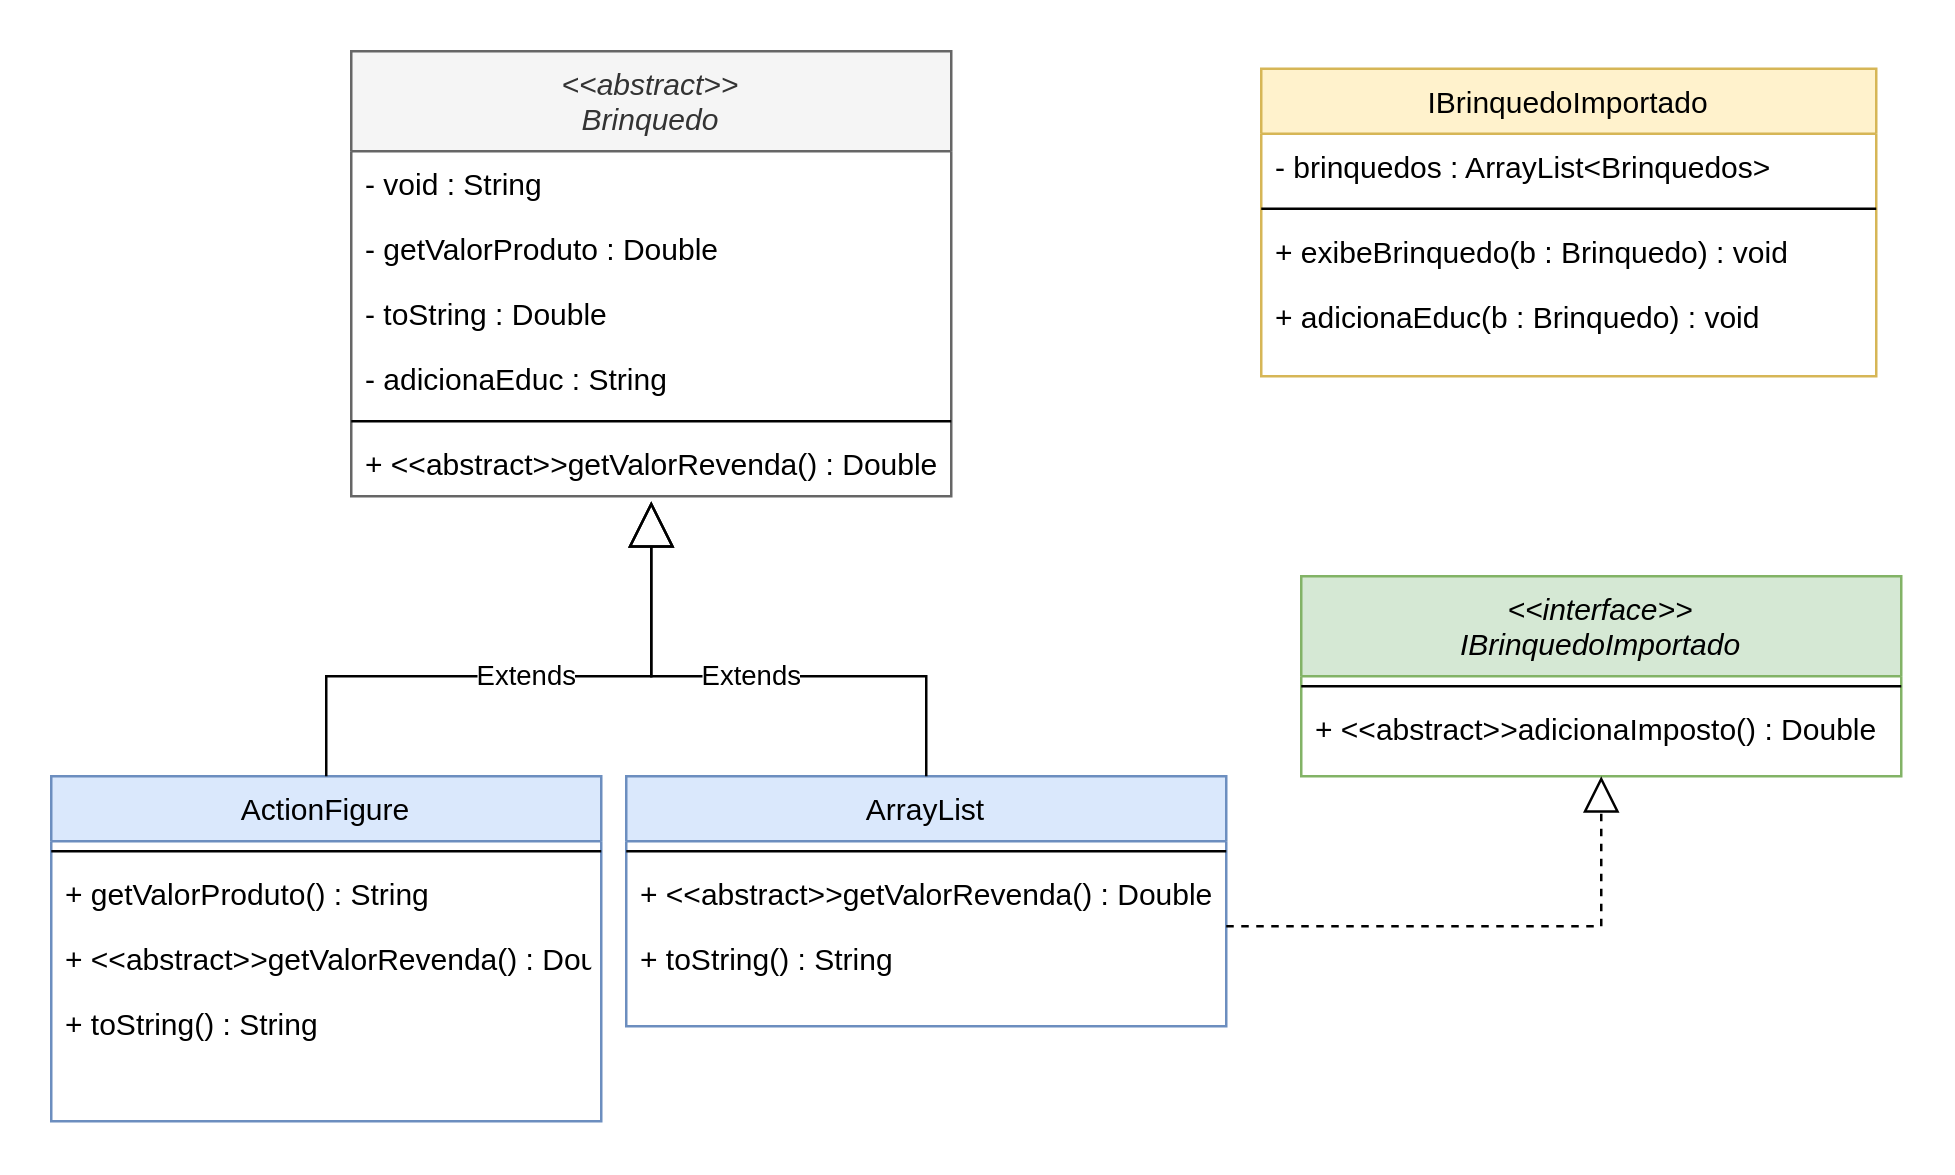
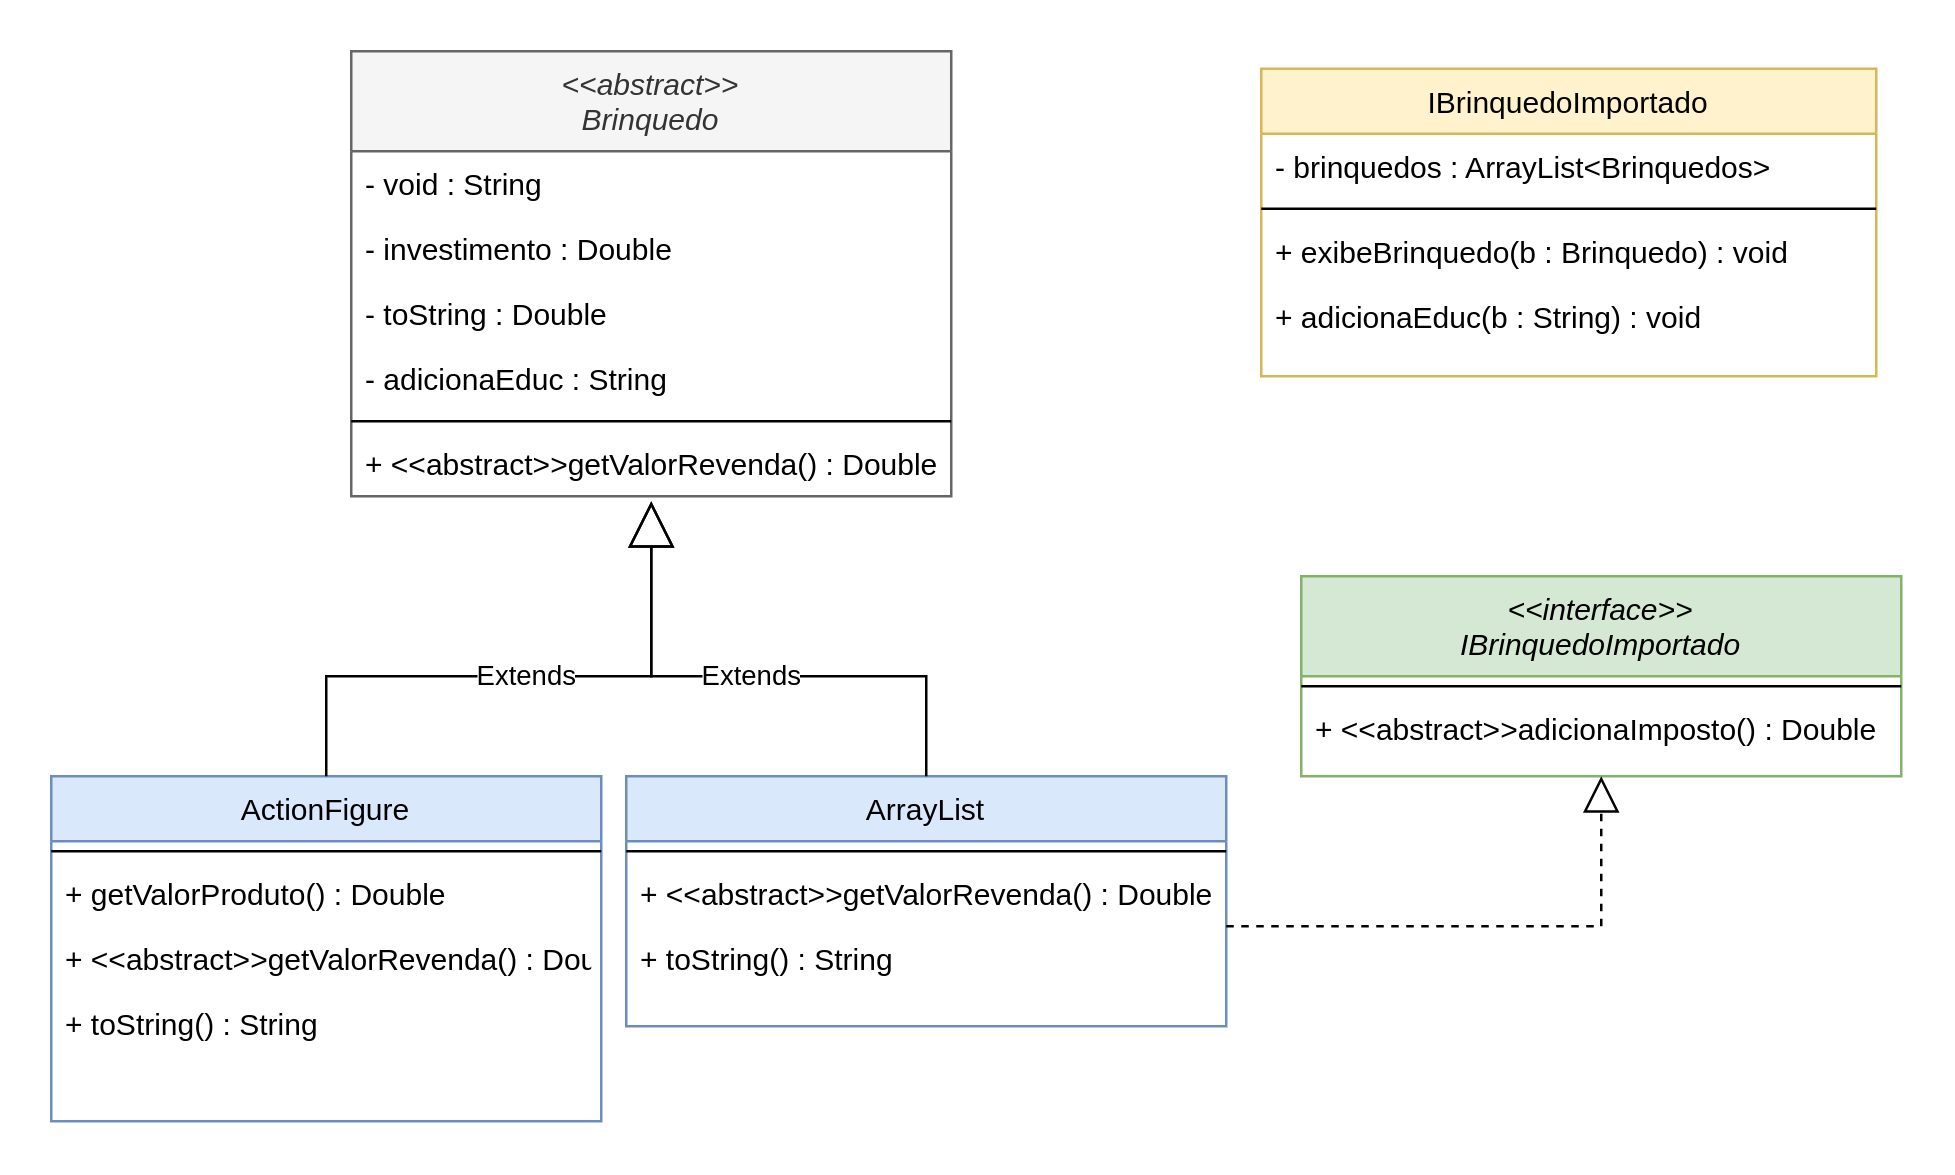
node "- getValorProduto : Double": label "- getValorProduto : Double" -> "- investimento : Double"
node "+ adicionaEduc(b : Brinquedo) : void": label "+ adicionaEduc(b : Brinquedo) : void" -> "+ adicionaEduc(b : String) : void"
node "+ getValorProduto() : String": label "+ getValorProduto() : String" -> "+ getValorProduto() : Double"
